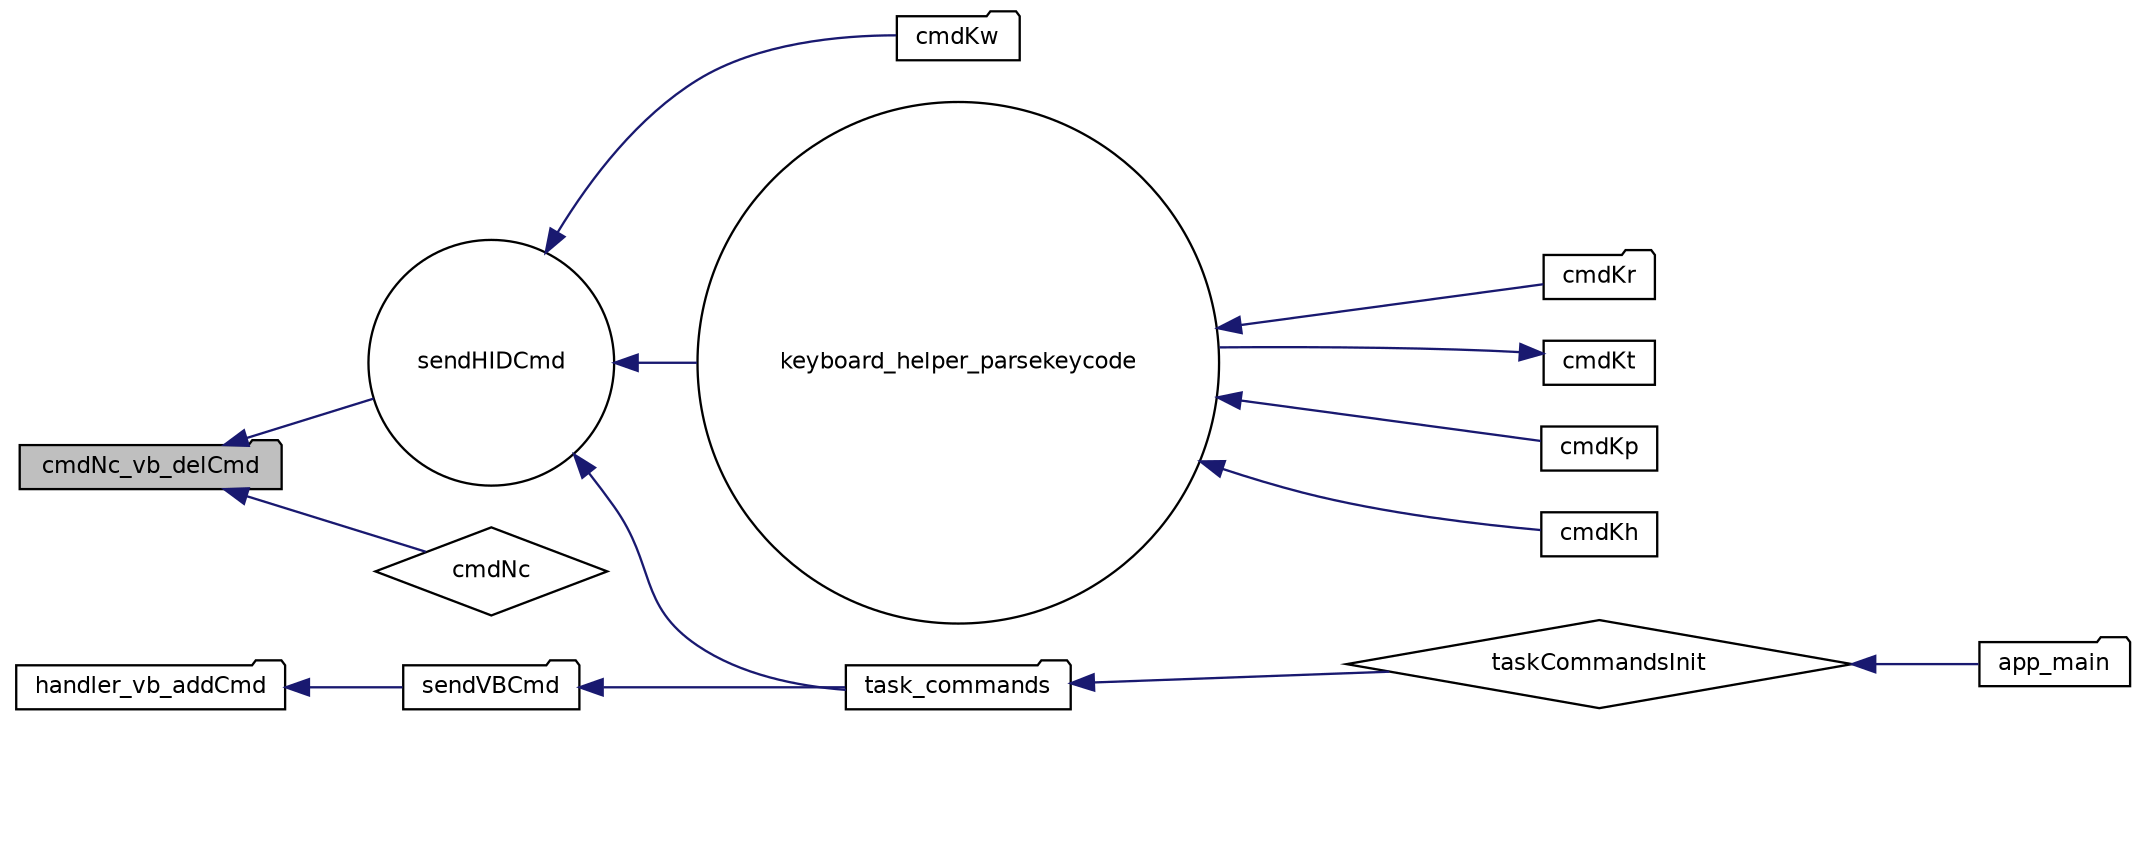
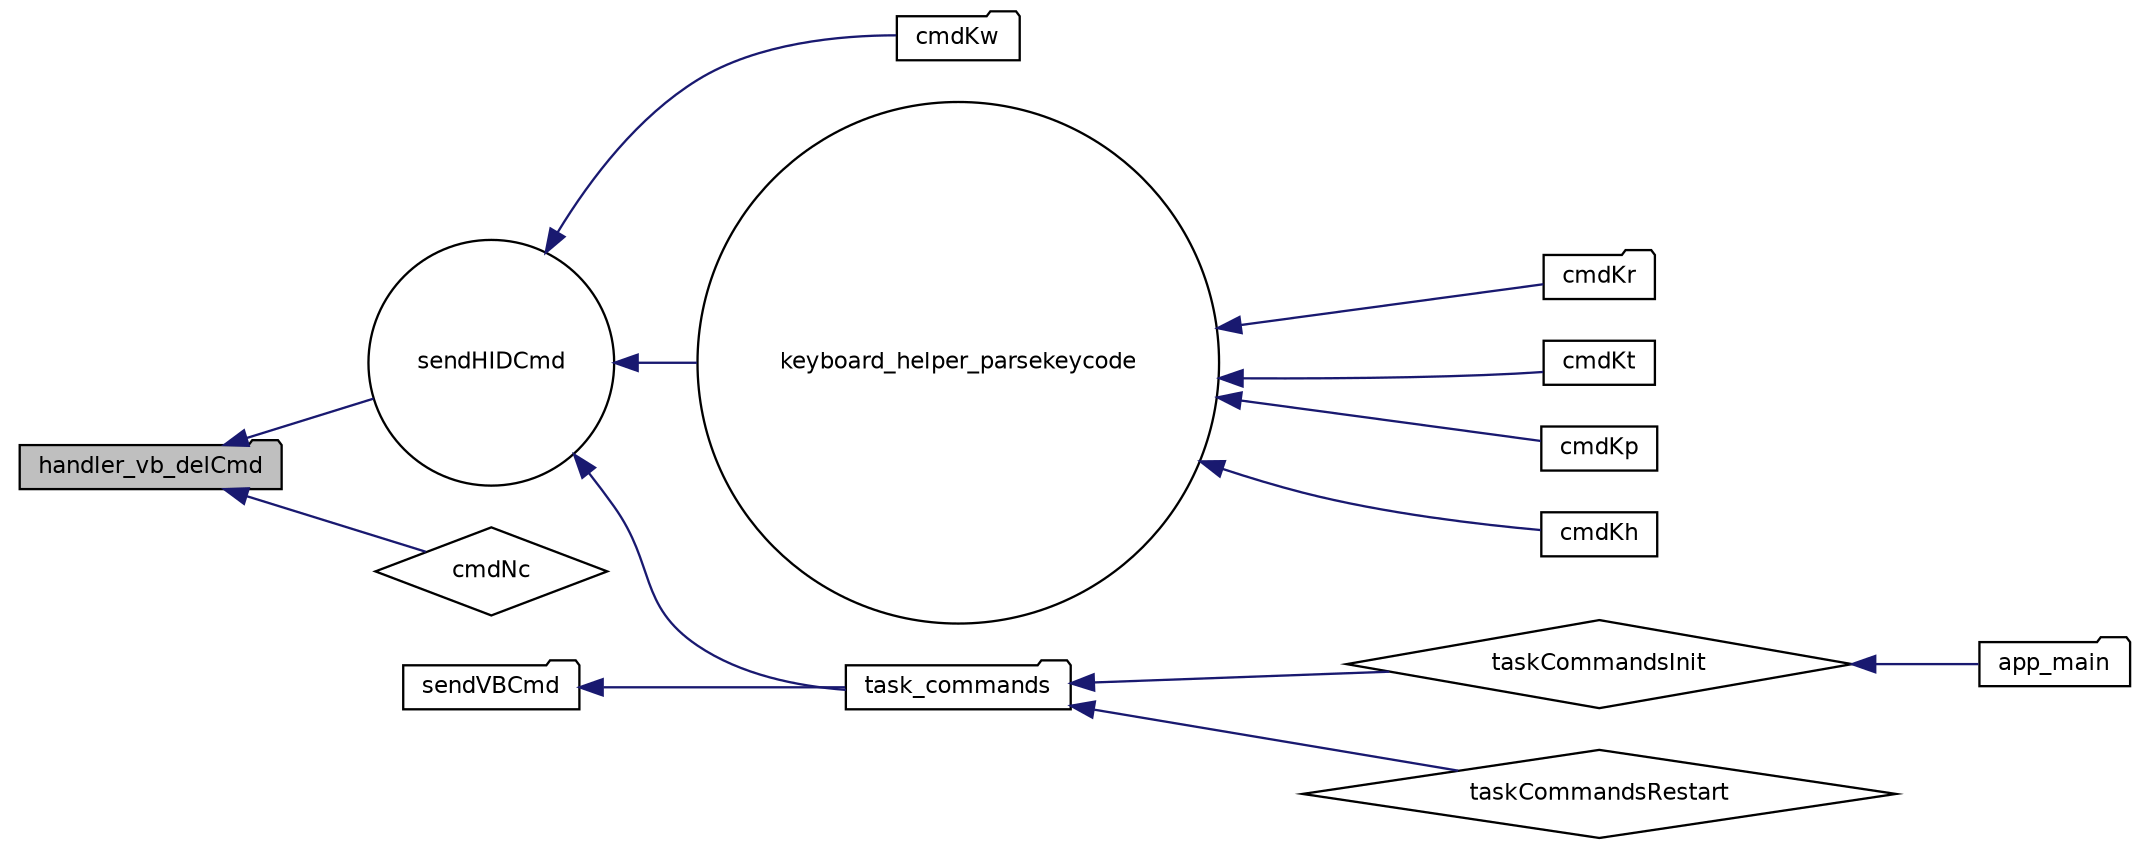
edge "keyboard_helper_parsekeycode" -> "cmdKt": reversed
node "cmdNc_vb_delCmd": label "cmdNc_vb_delCmd" -> "handler_vb_delCmd"
node "handler_vb_addCmd": removed
node "taskCommandsRestart": added
